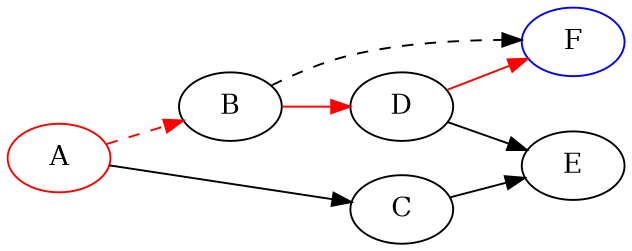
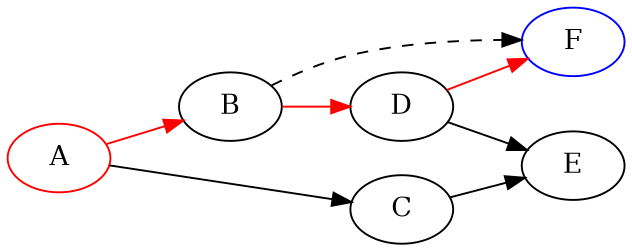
edge "A" -> "B": style dashed -> solid
